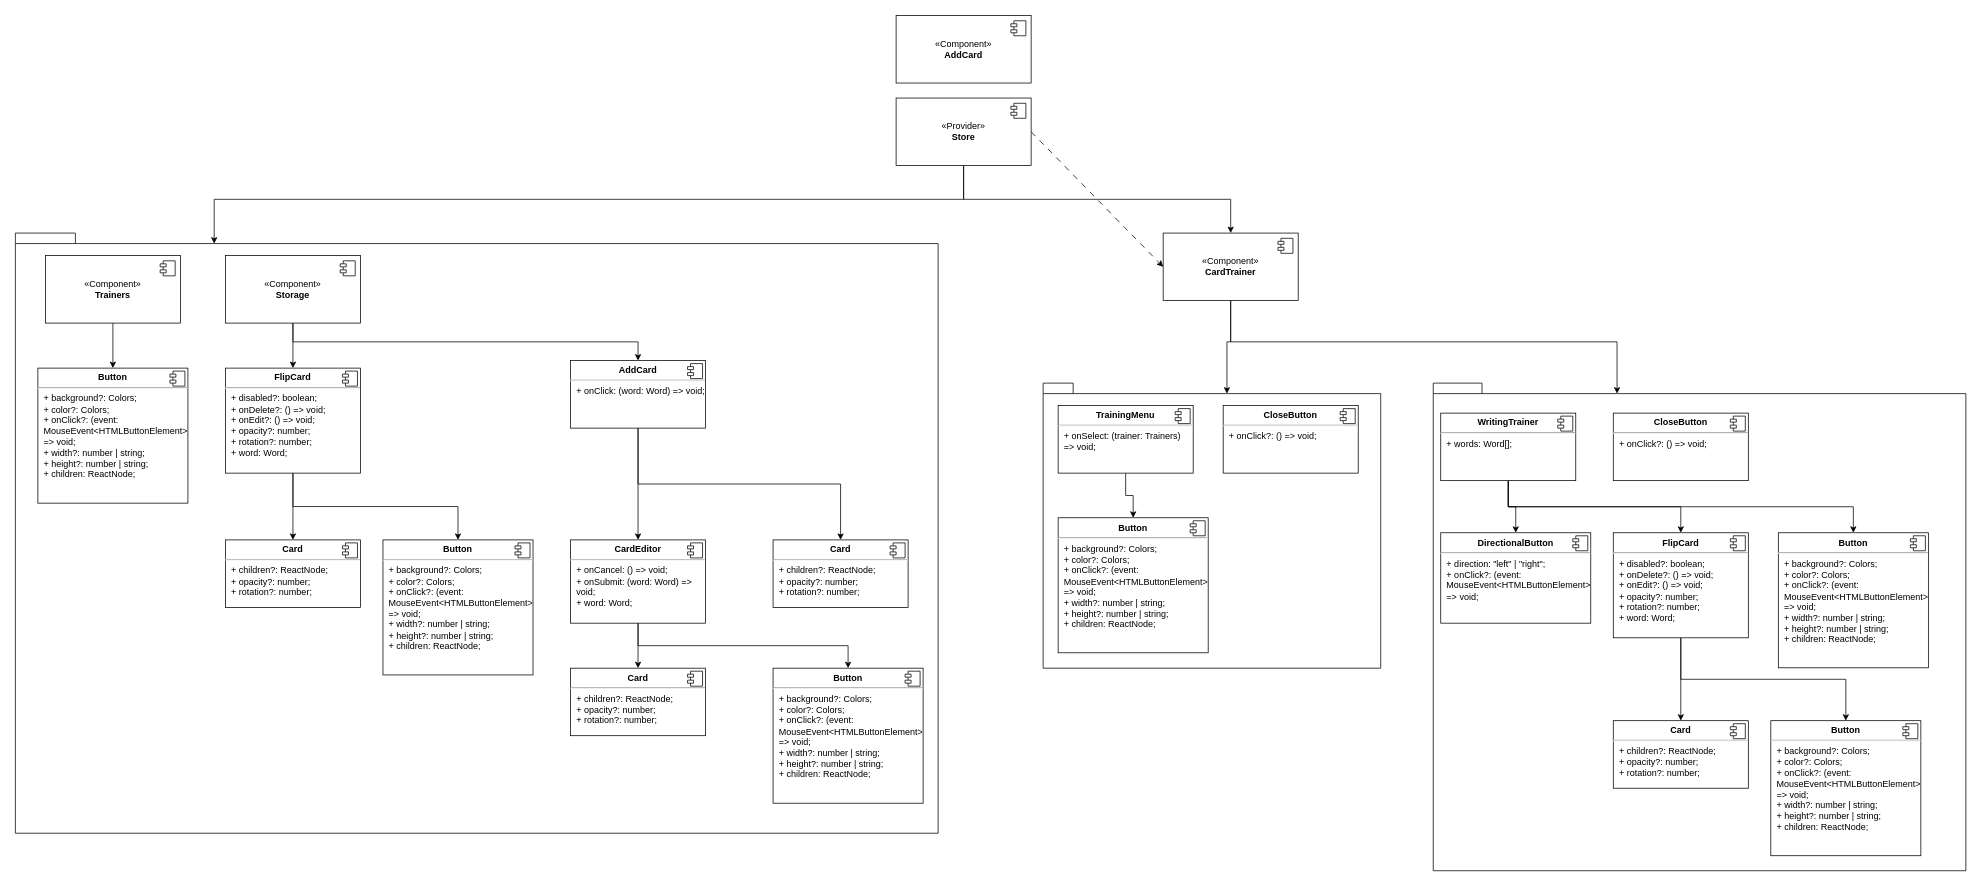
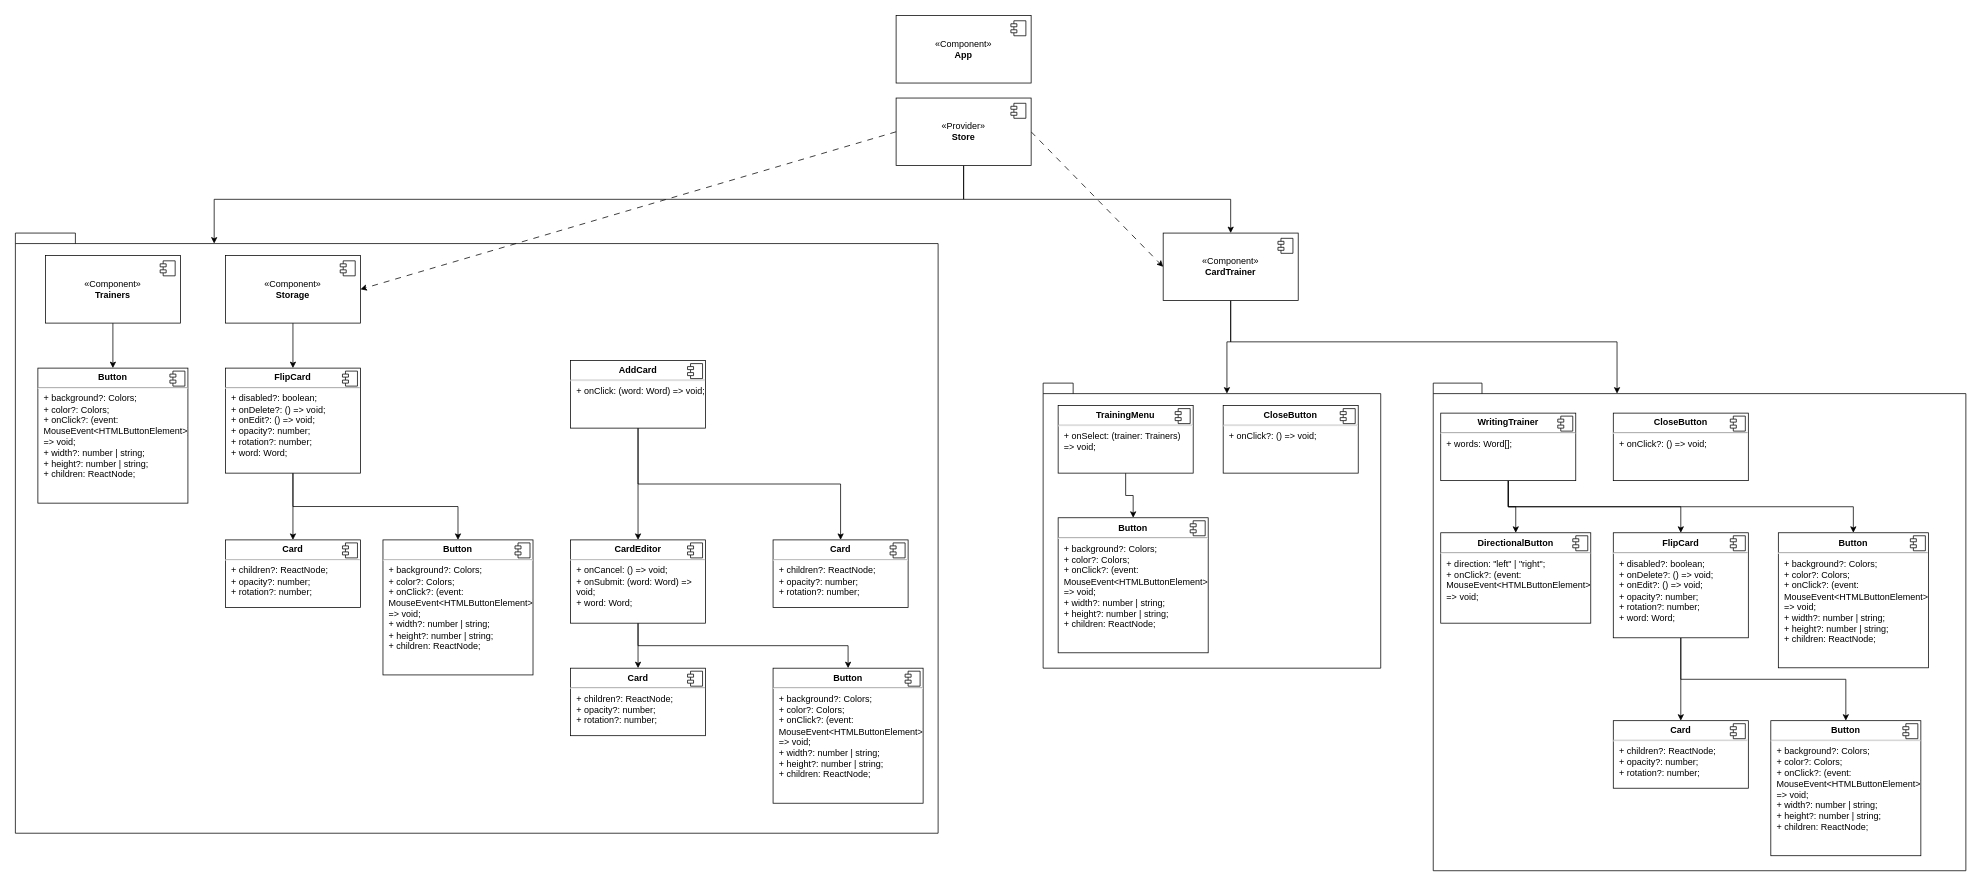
node "«Component» AddCard": label "«Component» AddCard" -> "«Component» App"
edge "«Provider» Store" -> "«Component» Storage": added
edge "«Component» Storage" -> "AddCard + onClick: (word: Word) => void;": removed
